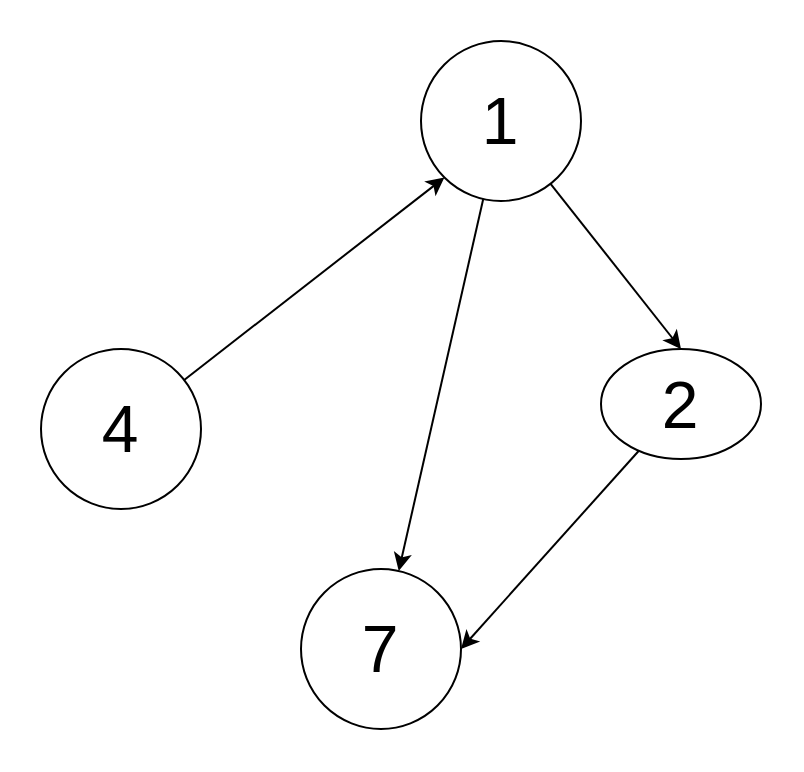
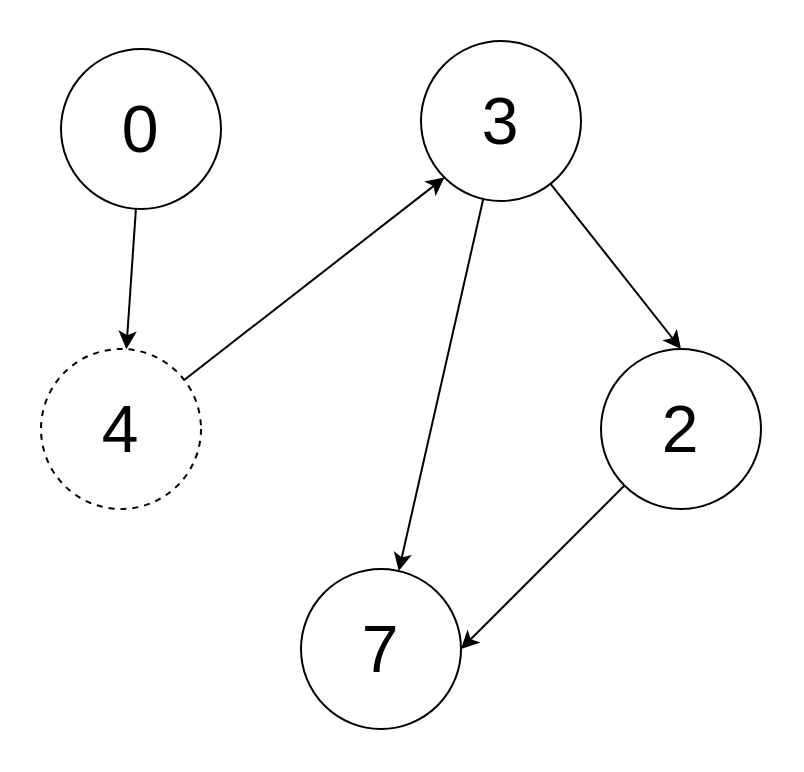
node "1": label "1" -> "3"
node "0": added
edge "0" -> "4": added
node "2": size 160x110 -> 160x160
node "4": style solid -> dashed
